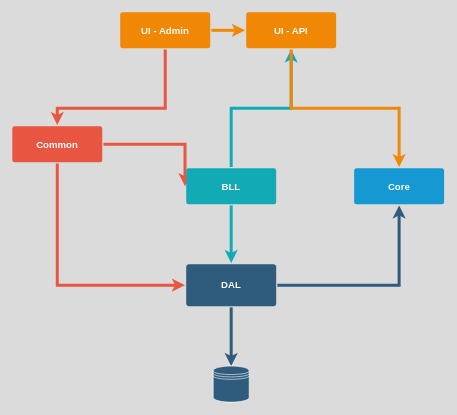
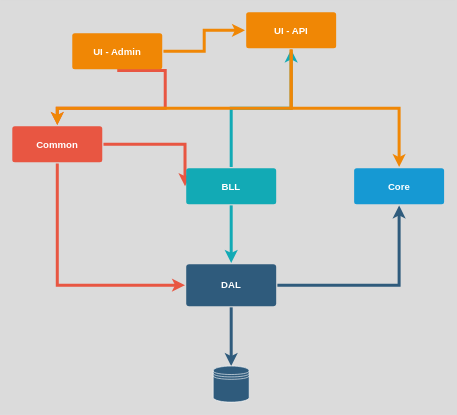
node "UI - Admin": moved (165, 30) -> (117, 51)
edge "UI - API" -> "Common": added
